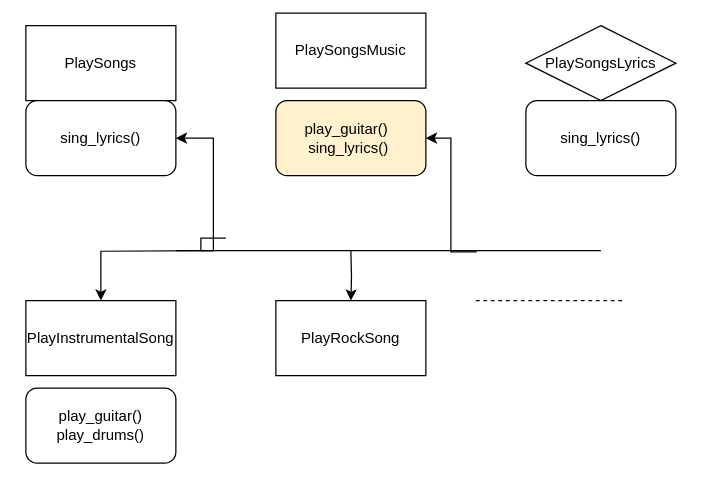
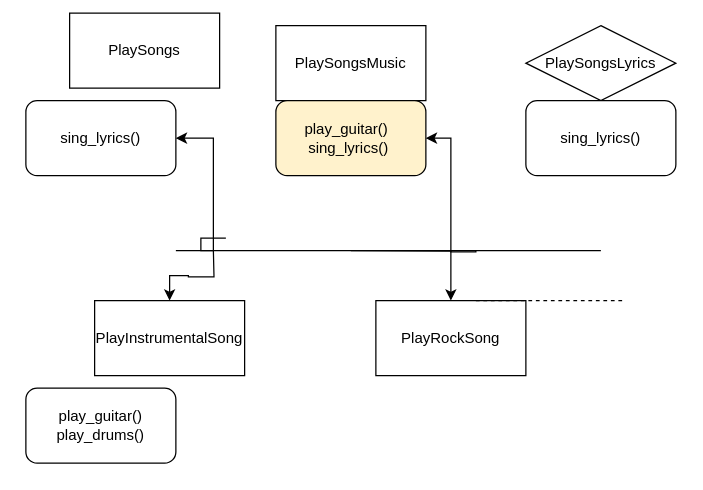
node "PlaySongsMusic": moved (351, 51) -> (351, 63)
node "PlaySongs": moved (101, 63) -> (144, 51)
node "PlayInstrumentalSong": moved (101, 338) -> (169, 338)
node "PlayRockSong": moved (351, 338) -> (451, 338)
